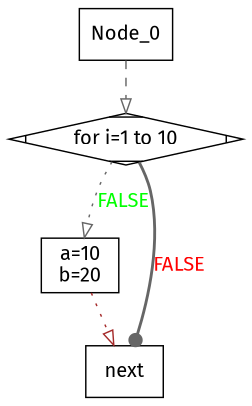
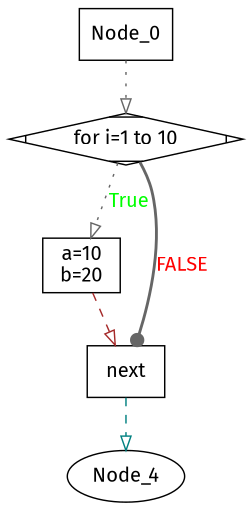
edge "Node_0" -> "for i=1 to 10": style dashed -> dotted
edge "for i=1 to 10" -> "a=10 b=20": label "FALSE" -> "True"
edge "a=10 b=20" -> "next": style dotted -> dashed
node "Node_4": added
